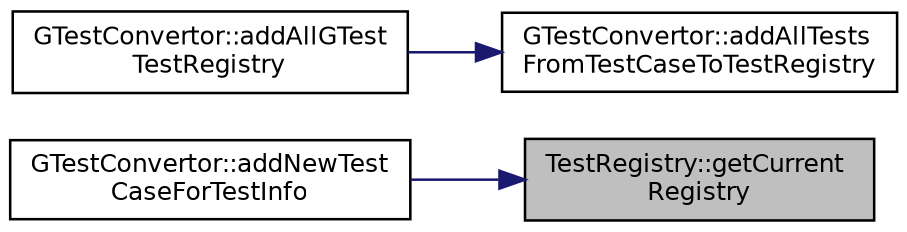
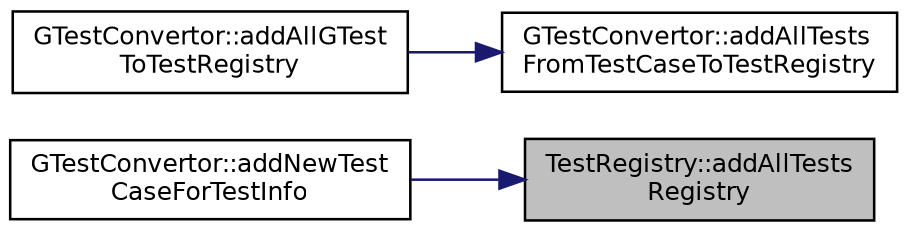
node "GTestConvertor::addAllGTest TestRegistry": label "GTestConvertor::addAllGTest TestRegistry" -> "GTestConvertor::addAllGTest ToTestRegistry"
node "TestRegistry::getCurrent Registry": label "TestRegistry::getCurrent Registry" -> "TestRegistry::addAllTests Registry"
